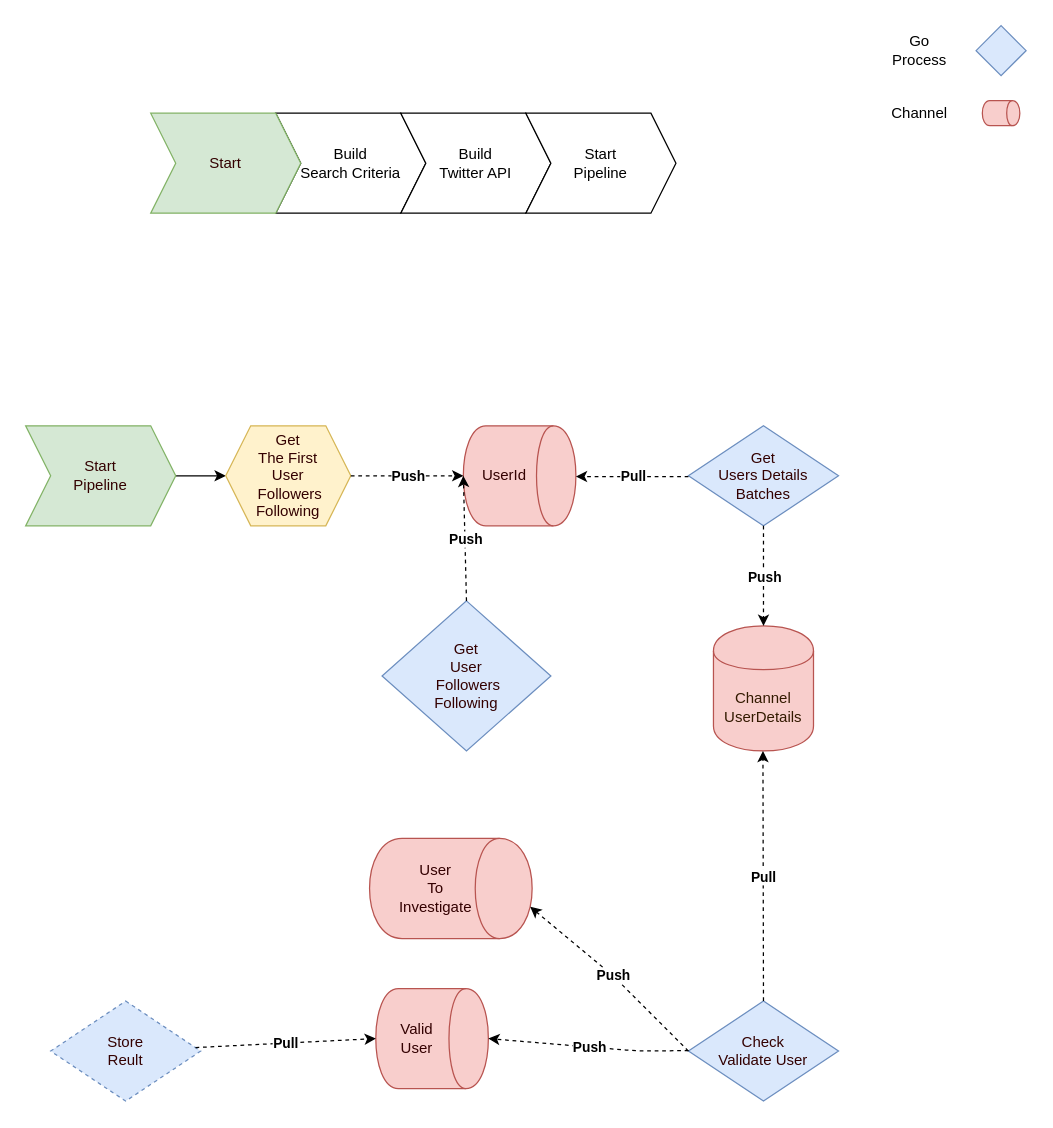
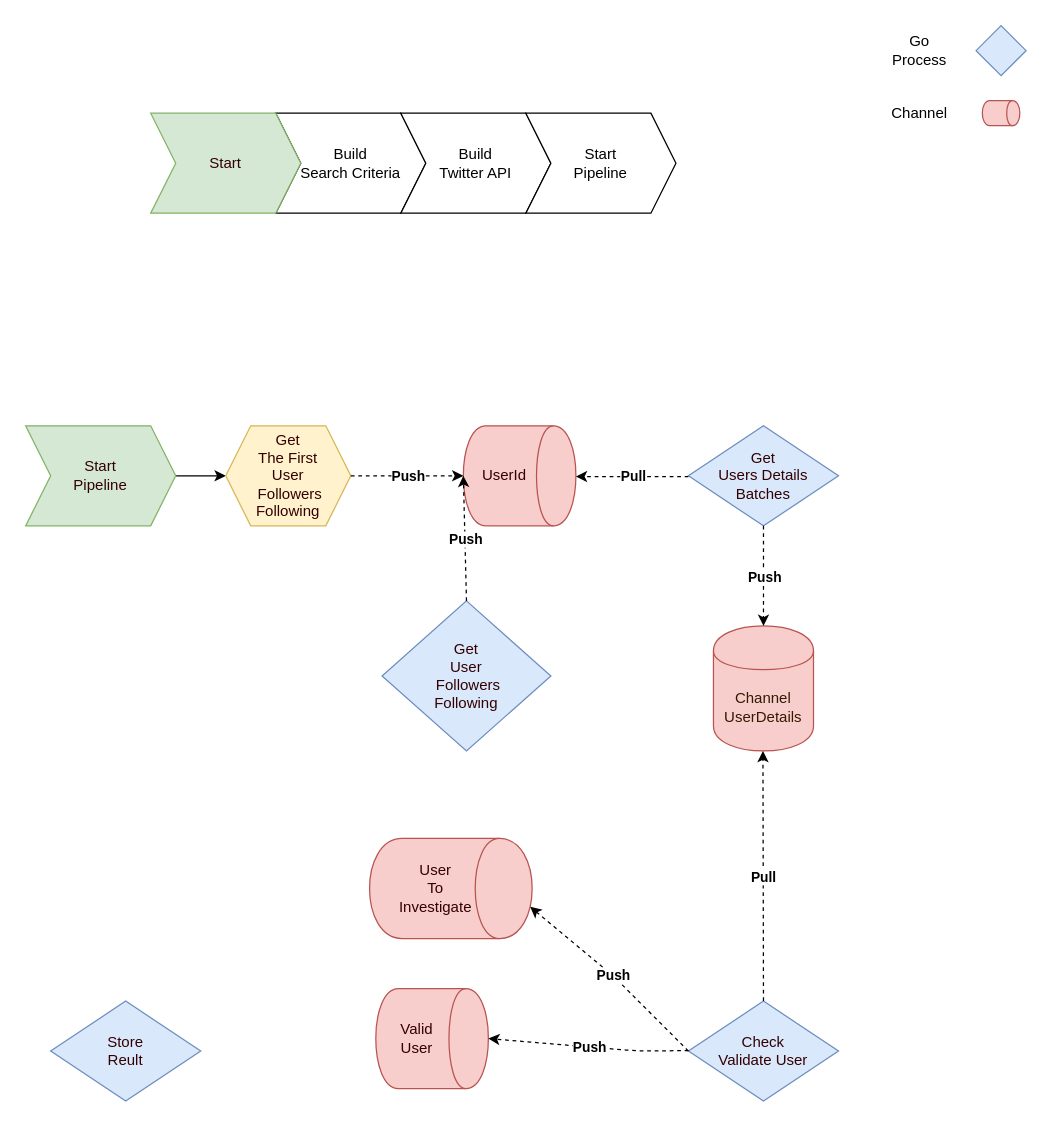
edge "Store Reult" -> "Valid User": removed, label "Pull"
node "Store Reult": style dashed -> solid
